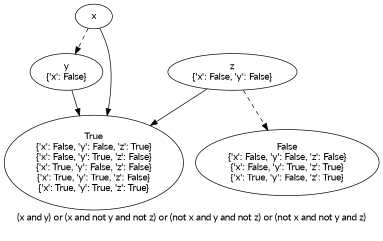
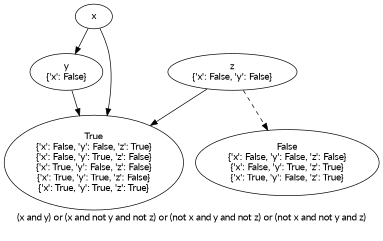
edge "x" -> "y {'x': False}": style dashed -> solid
